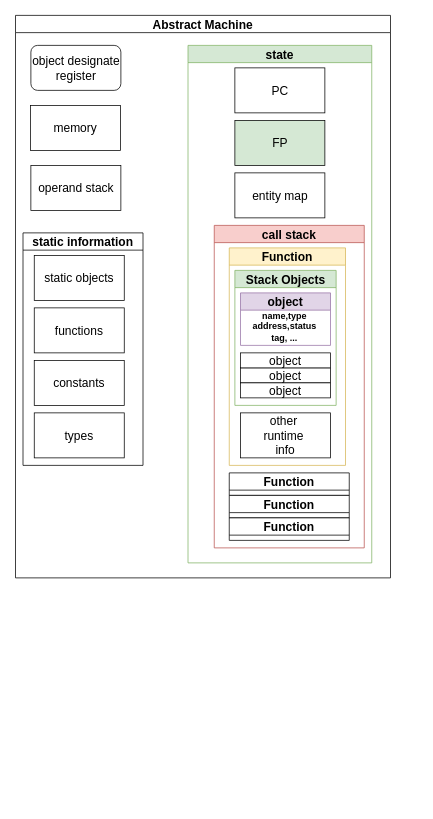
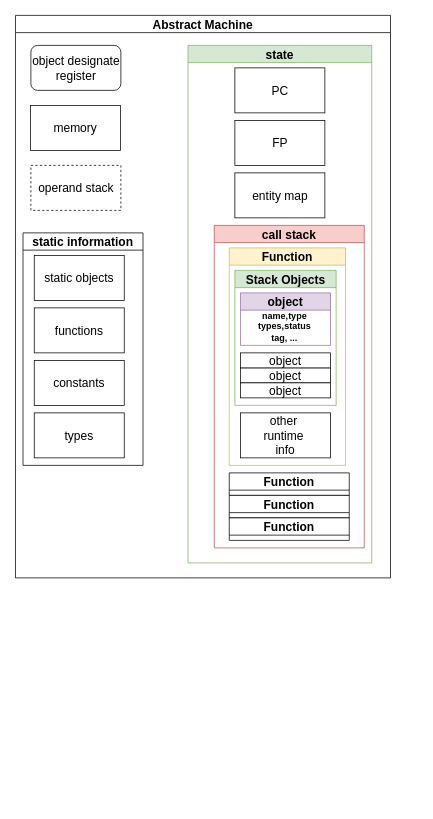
node "FP": fillcolor #d5e8d4 -> #ffffff
node "operand stack": style solid -> dashed
node "name,type address,status tag, ...": label "name,type address,status tag, ..." -> "name,type types,status tag, ..."
